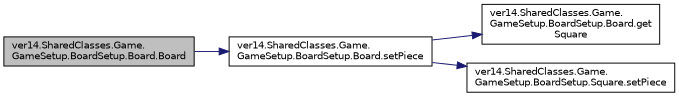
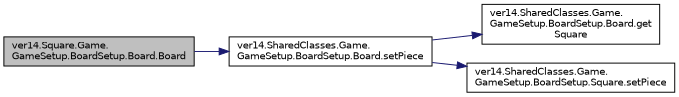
node "ver14.SharedClasses.Game. GameSetup.BoardSetup.Board.Board": label "ver14.SharedClasses.Game. GameSetup.BoardSetup.Board.Board" -> "ver14.Square.Game. GameSetup.BoardSetup.Board.Board"
